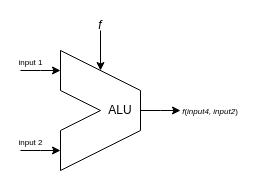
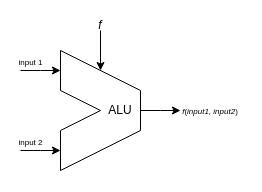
node "f(input4, input2)": label "f(input4, input2)" -> "f(input1, input2)"
